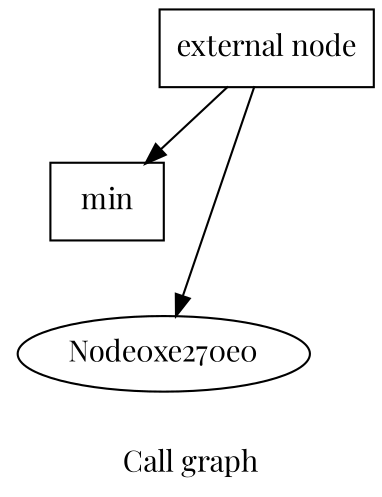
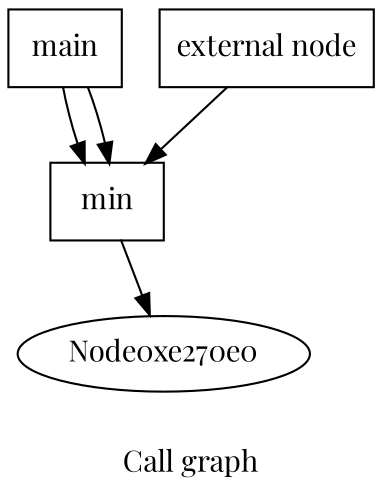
node "main": added
edge "external node" -> "Node0xe270e0": now "min" -> "Node0xe270e0"
